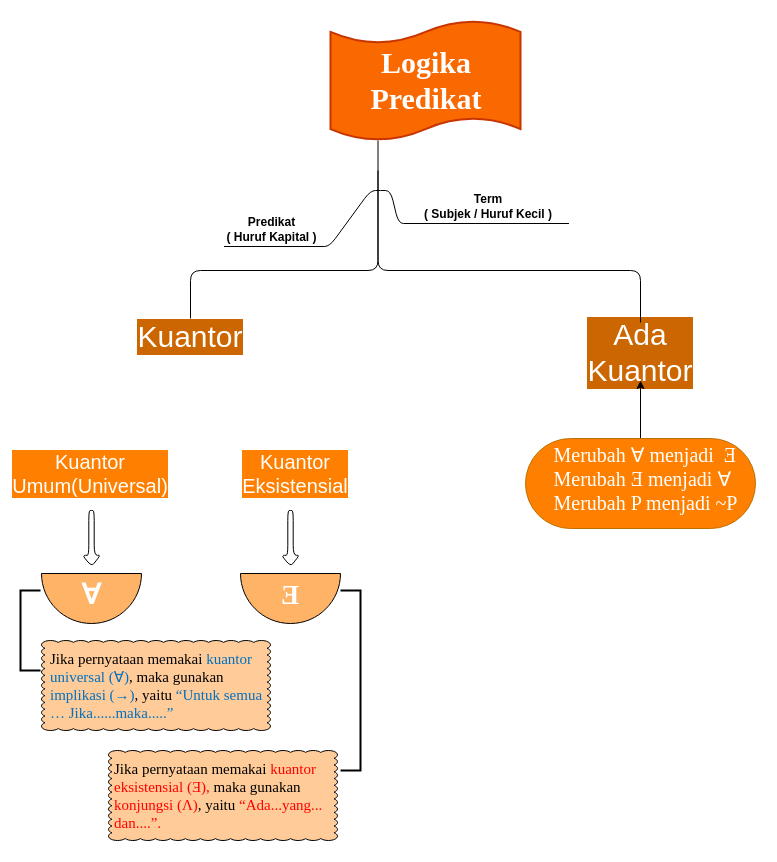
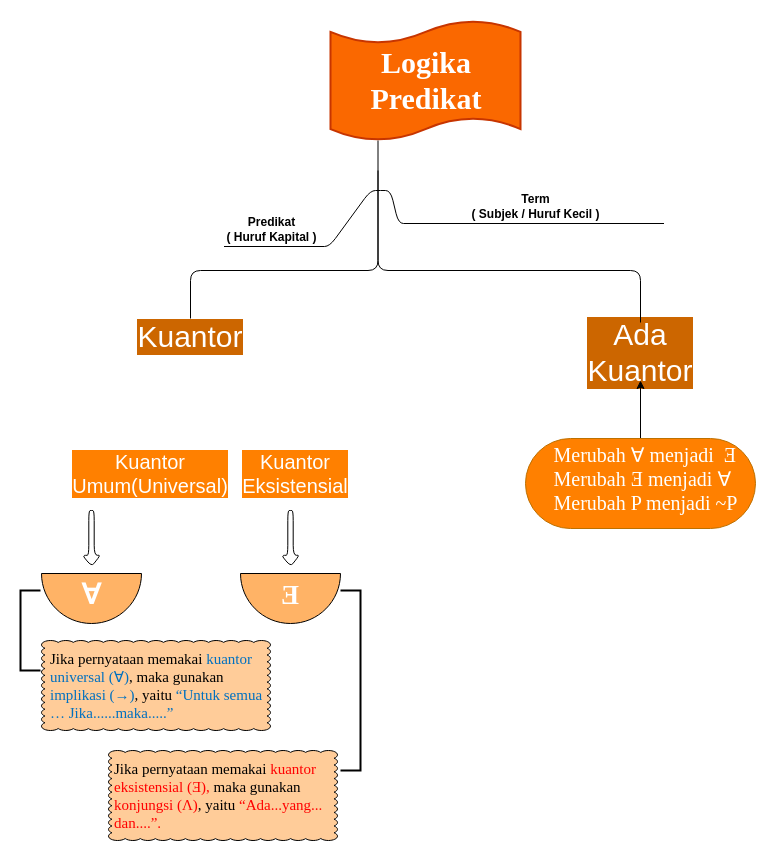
node "Term ( Subjek / Huruf Kecil )": size 160x30 -> 255x30
node "Kuantor Umum(Universal)": moved (91, 474) -> (151, 474)
